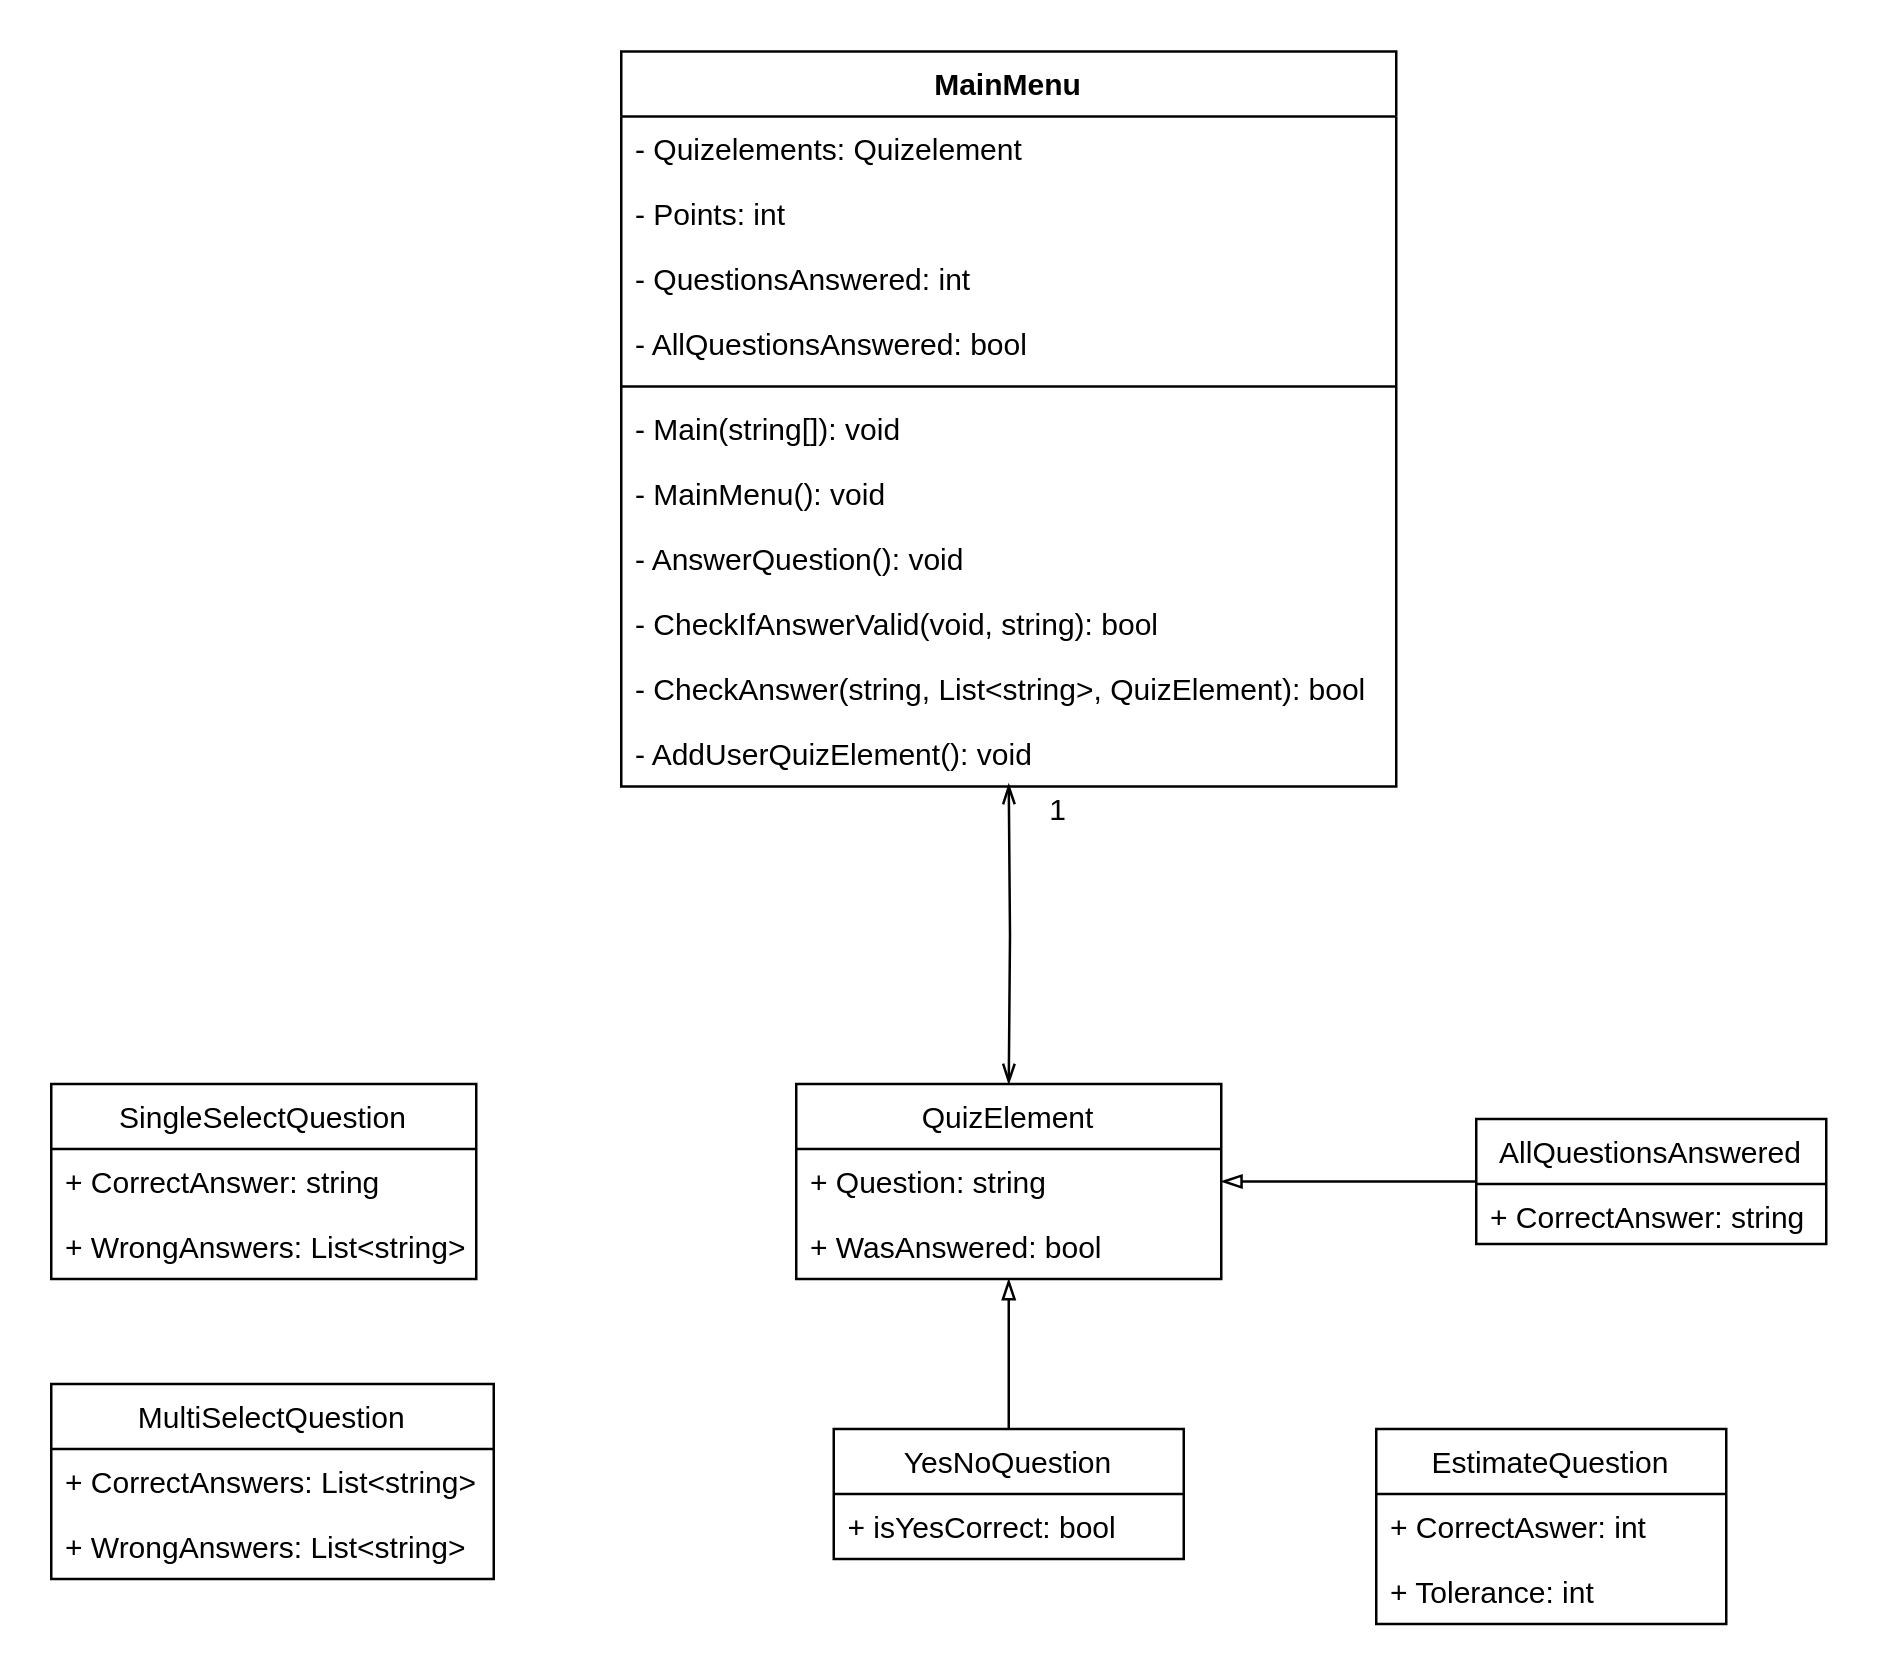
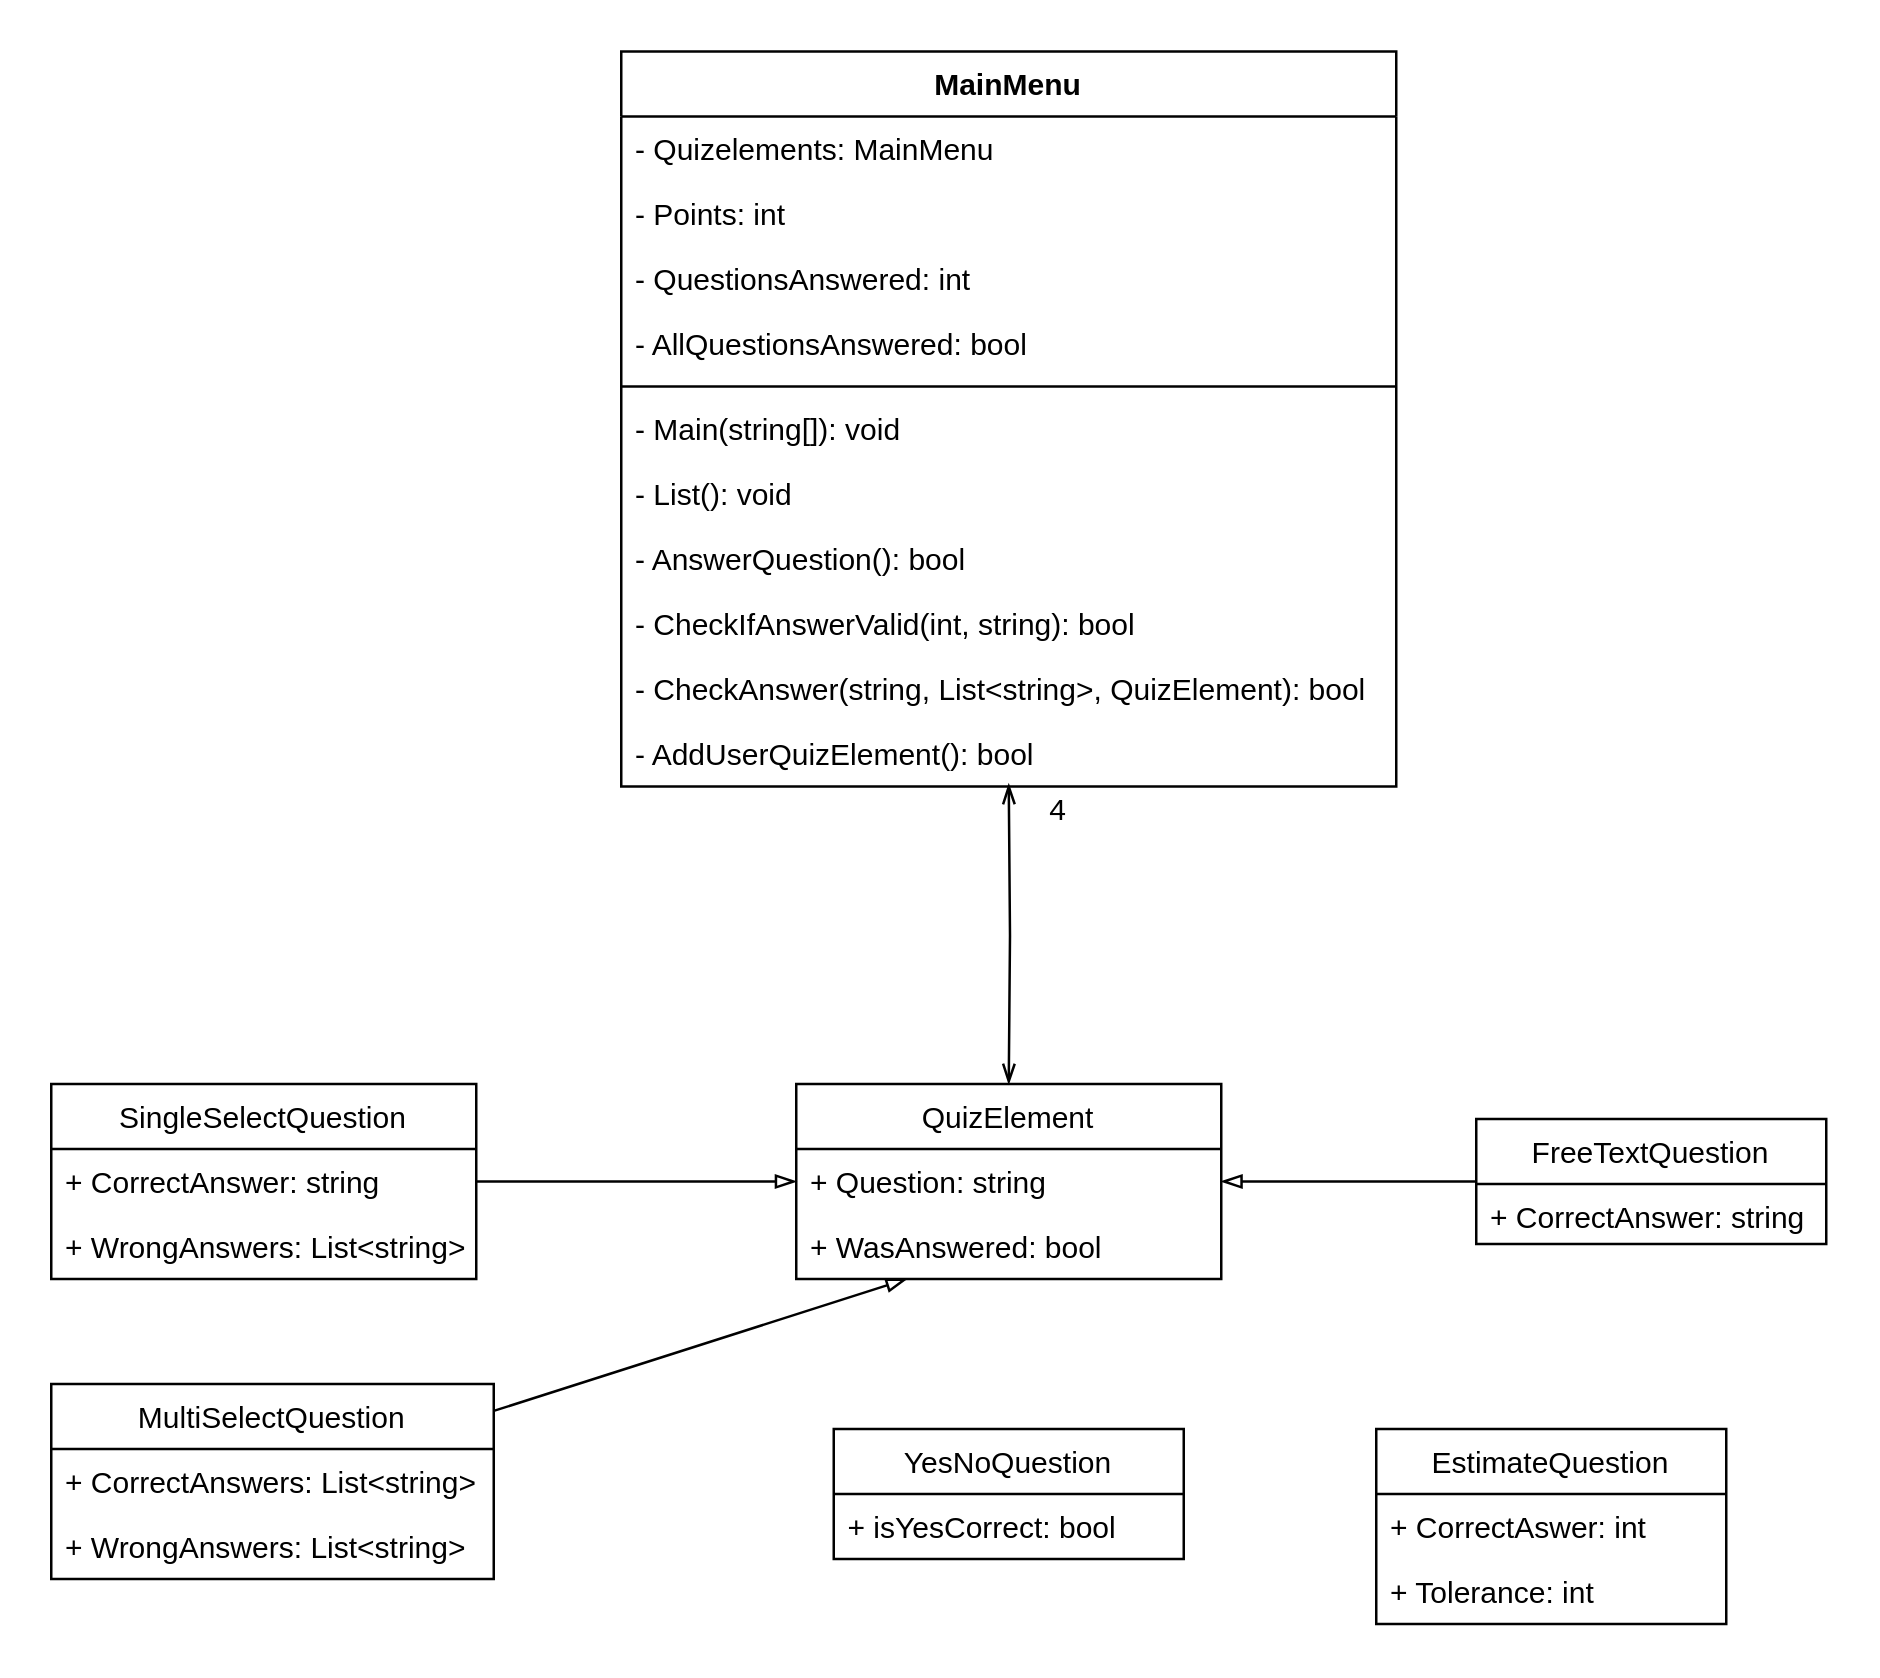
node "- Quizelements: Quizelement": label "- Quizelements: Quizelement" -> "- Quizelements: MainMenu"
node "- MainMenu(): void": label "- MainMenu(): void" -> "- List(): void"
node "- AnswerQuestion(): void": label "- AnswerQuestion(): void" -> "- AnswerQuestion(): bool"
node "- CheckIfAnswerValid(void, string): bool": label "- CheckIfAnswerValid(void, string): bool" -> "- CheckIfAnswerValid(int, string): bool"
node "- AddUserQuizElement(): void": label "- AddUserQuizElement(): void" -> "- AddUserQuizElement(): bool"
node "1": label "1" -> "4"
node "AllQuestionsAnswered": label "AllQuestionsAnswered" -> "FreeTextQuestion"
edge "SingleSelectQuestion" -> "+ Question: string": added
edge "MultiSelectQuestion" -> "+ WasAnswered: bool": added
edge "YesNoQuestion" -> "+ WasAnswered: bool": removed
